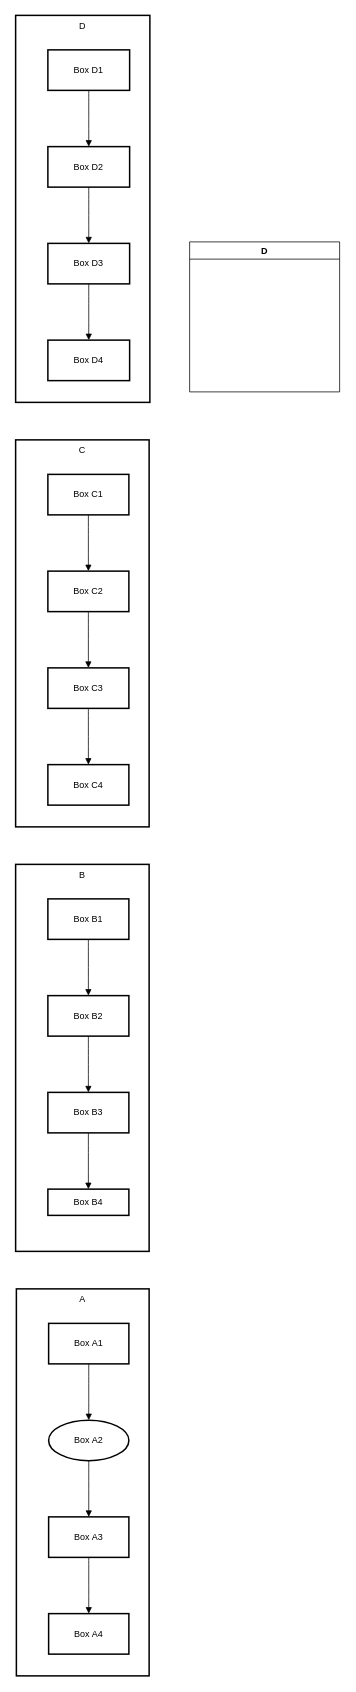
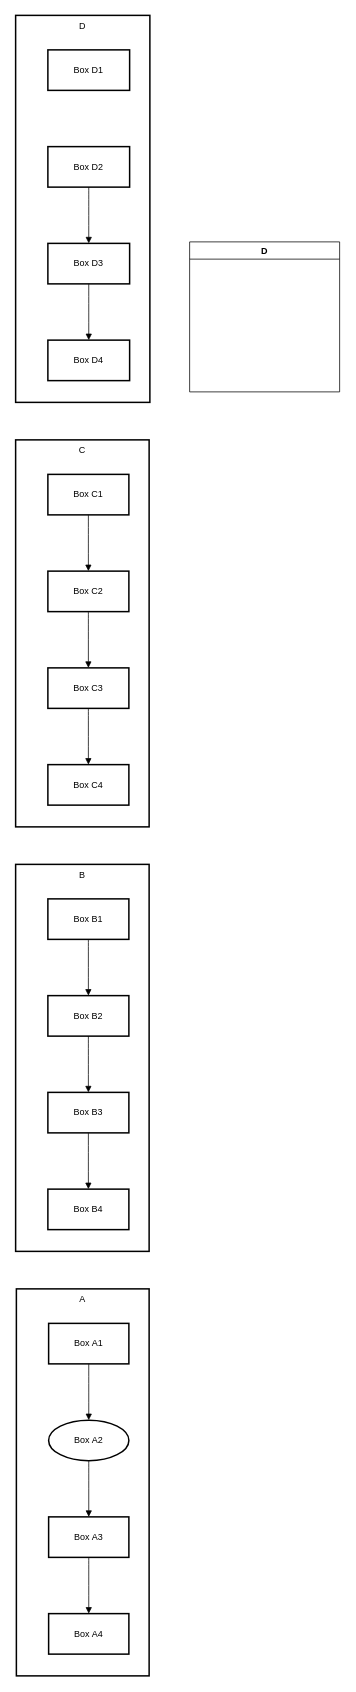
edge "Box D1" -> "Box D2": removed
node "Box B4": size 81x26 -> 81x41
